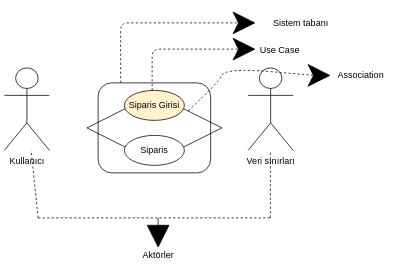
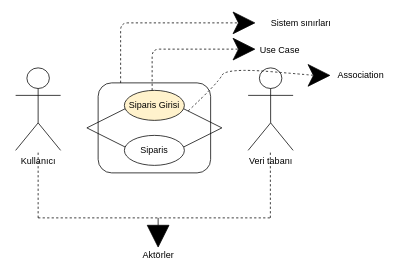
node "Sistem tabanı": label "Sistem tabanı" -> "Sistem sınırları"
node "Kullanıcı": moved (27, 109) -> (38, 109)
node "Veri sınırları": label "Veri sınırları" -> "Veri tabanı"
